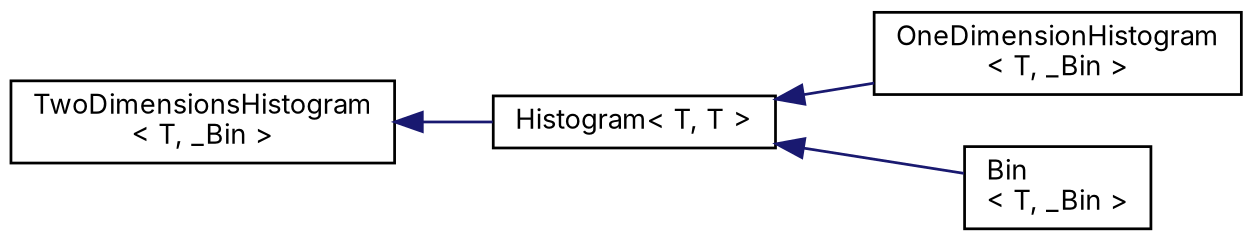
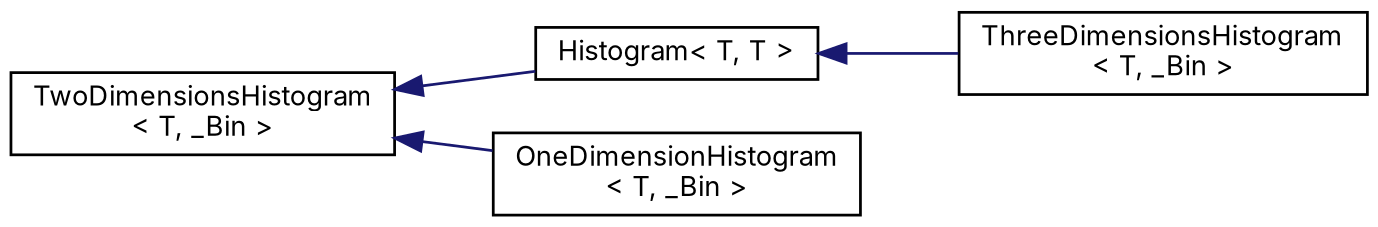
edge "OneDimensionHistogram < T, _Bin >" -> "Histogram< T, T >": now "OneDimensionHistogram < T, _Bin >" -> "TwoDimensionsHistogram < T, _Bin >"
node "Bin < T, _Bin >": label "Bin < T, _Bin >" -> "ThreeDimensionsHistogram < T, _Bin >"
